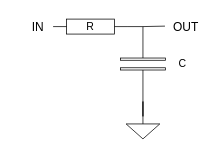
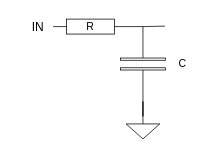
node "OUT": removed
